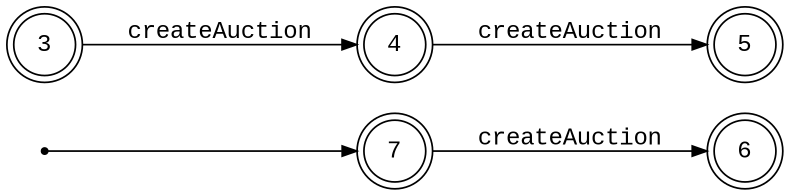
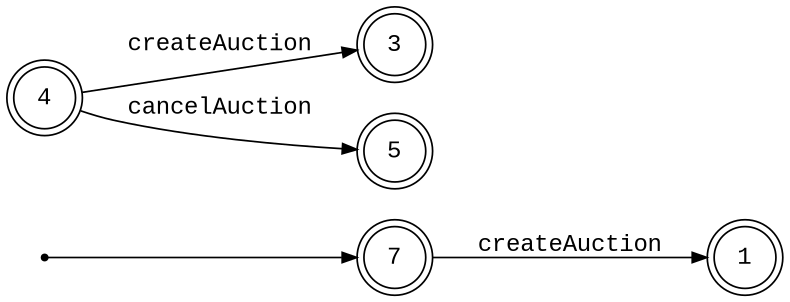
edge "4" -> "5": label " createAuction " -> " cancelAuction "
edge "3" -> "4": reversed
node "6": label "6" -> "1"
